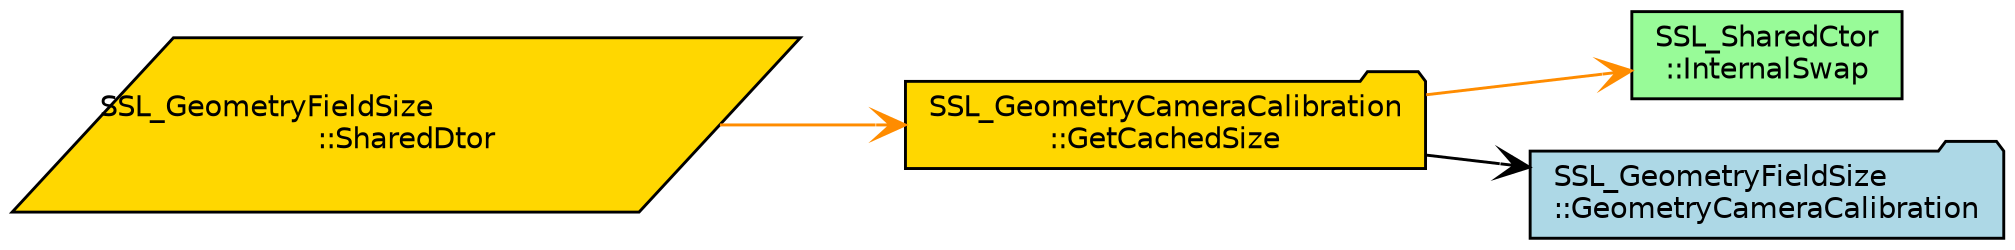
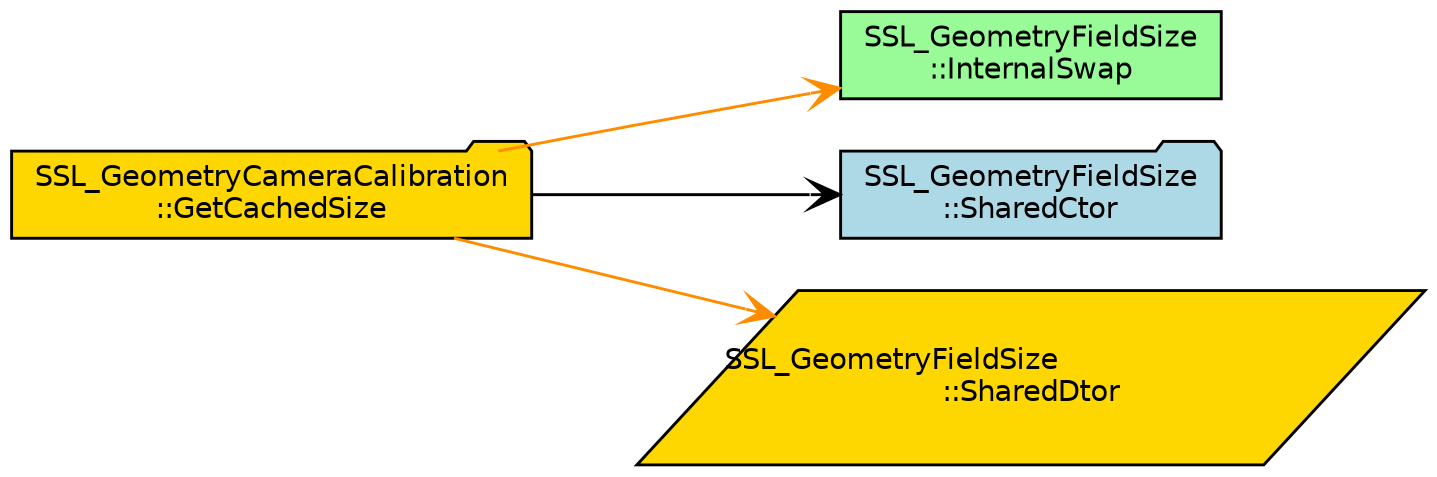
node "SSL_SharedCtor ::InternalSwap": label "SSL_SharedCtor ::InternalSwap" -> "SSL_GeometryFieldSize ::InternalSwap"
edge "SSL_GeometryFieldSize ::SharedDtor" -> "SSL_GeometryCameraCalibration ::GetCachedSize": reversed
node "SSL_GeometryFieldSize ::GeometryCameraCalibration": label "SSL_GeometryFieldSize ::GeometryCameraCalibration" -> "SSL_GeometryFieldSize ::SharedCtor"
